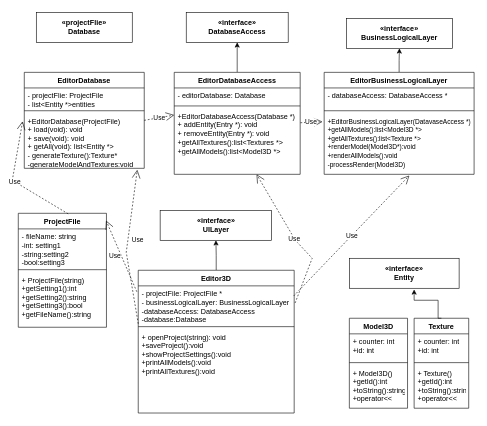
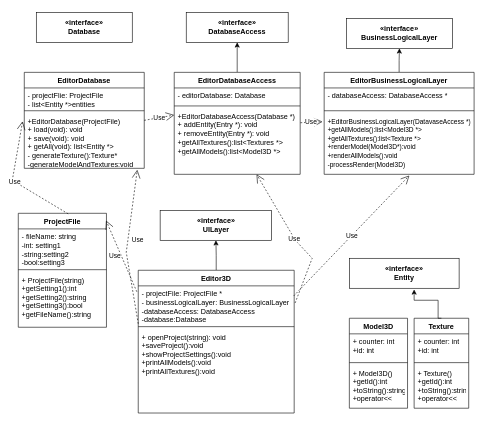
node "«projectFlie» Database": label "«projectFlie» Database" -> "«interface» Database"
